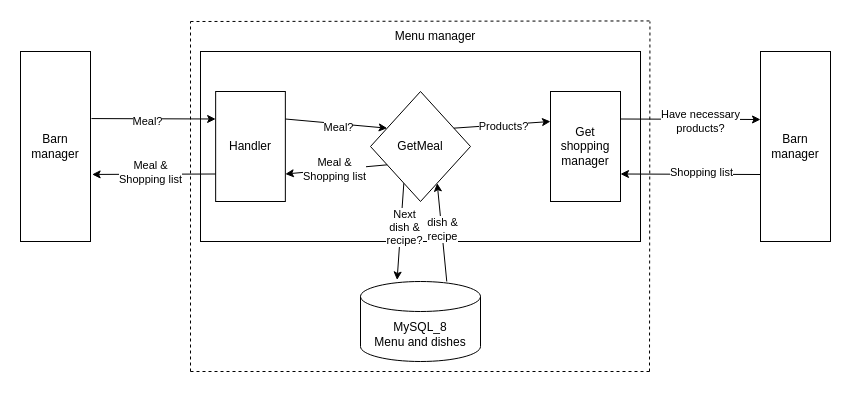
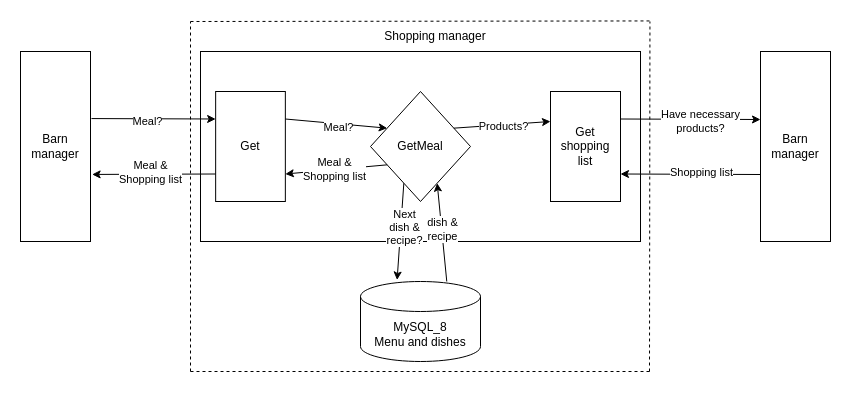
node "Menu manager": label "Menu manager" -> "Shopping manager"
node "Handler": label "Handler" -> "Get"
node "Get shopping manager": label "Get shopping manager" -> "Get shopping list"
